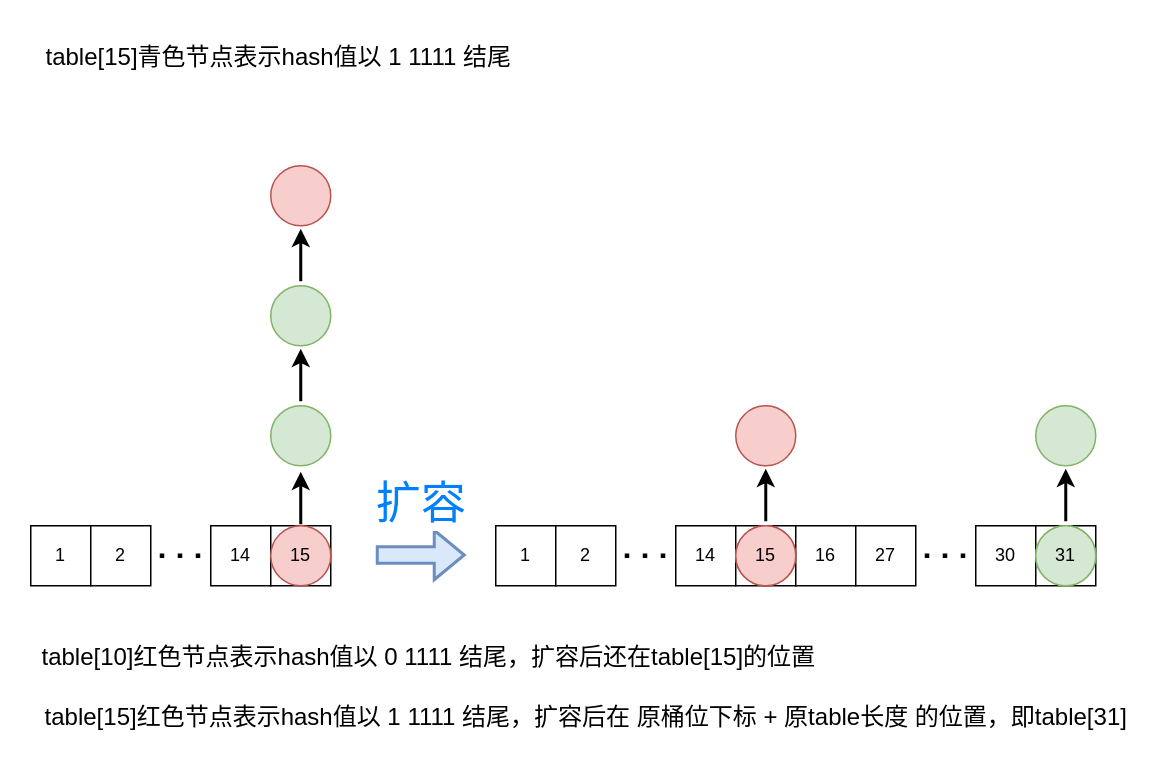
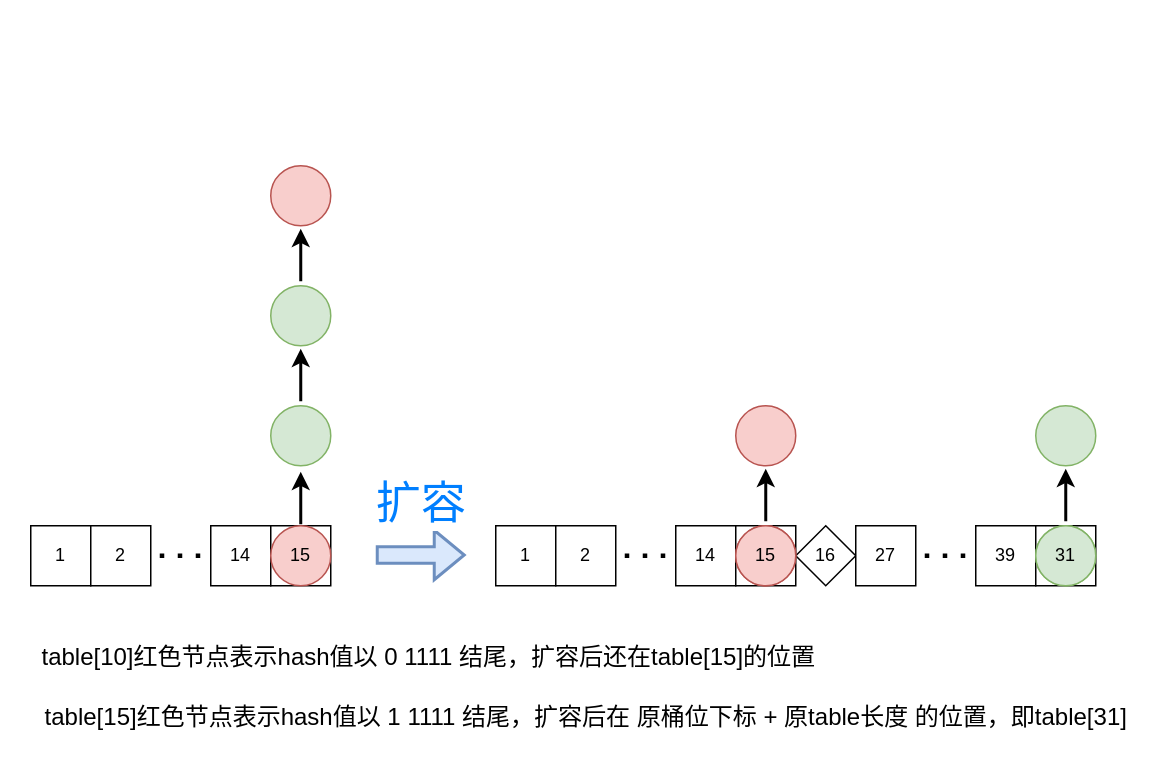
node "table[15]青色节点表示hash值以 1 1111 结尾": removed
node "16": shape rectangle -> diamond
node "30": label "30" -> "39"
